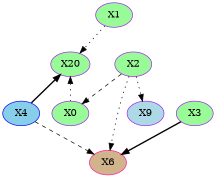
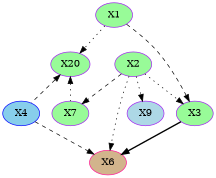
edge "X1" -> "X3": added
edge "X2" -> "X3": added
edge "X20" -- "X4": style bold -> dashed
node "X0": label "X0" -> "X7"
